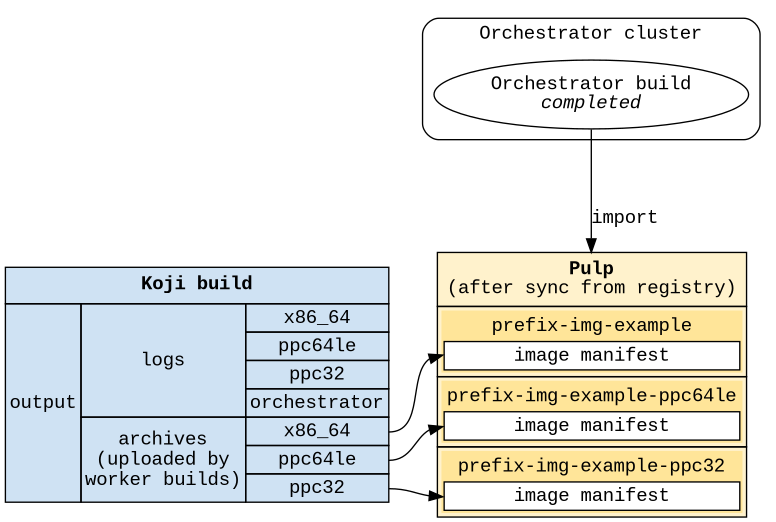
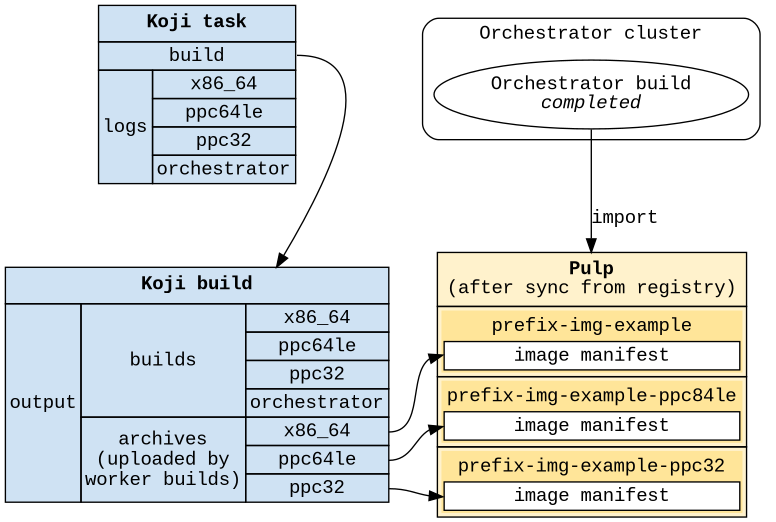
node "Koji task": added
node "Koji build": text "logs" -> "builds"
node "Pulp": text "prefix-img-example-ppc64le" -> "prefix-img-example-ppc84le"
